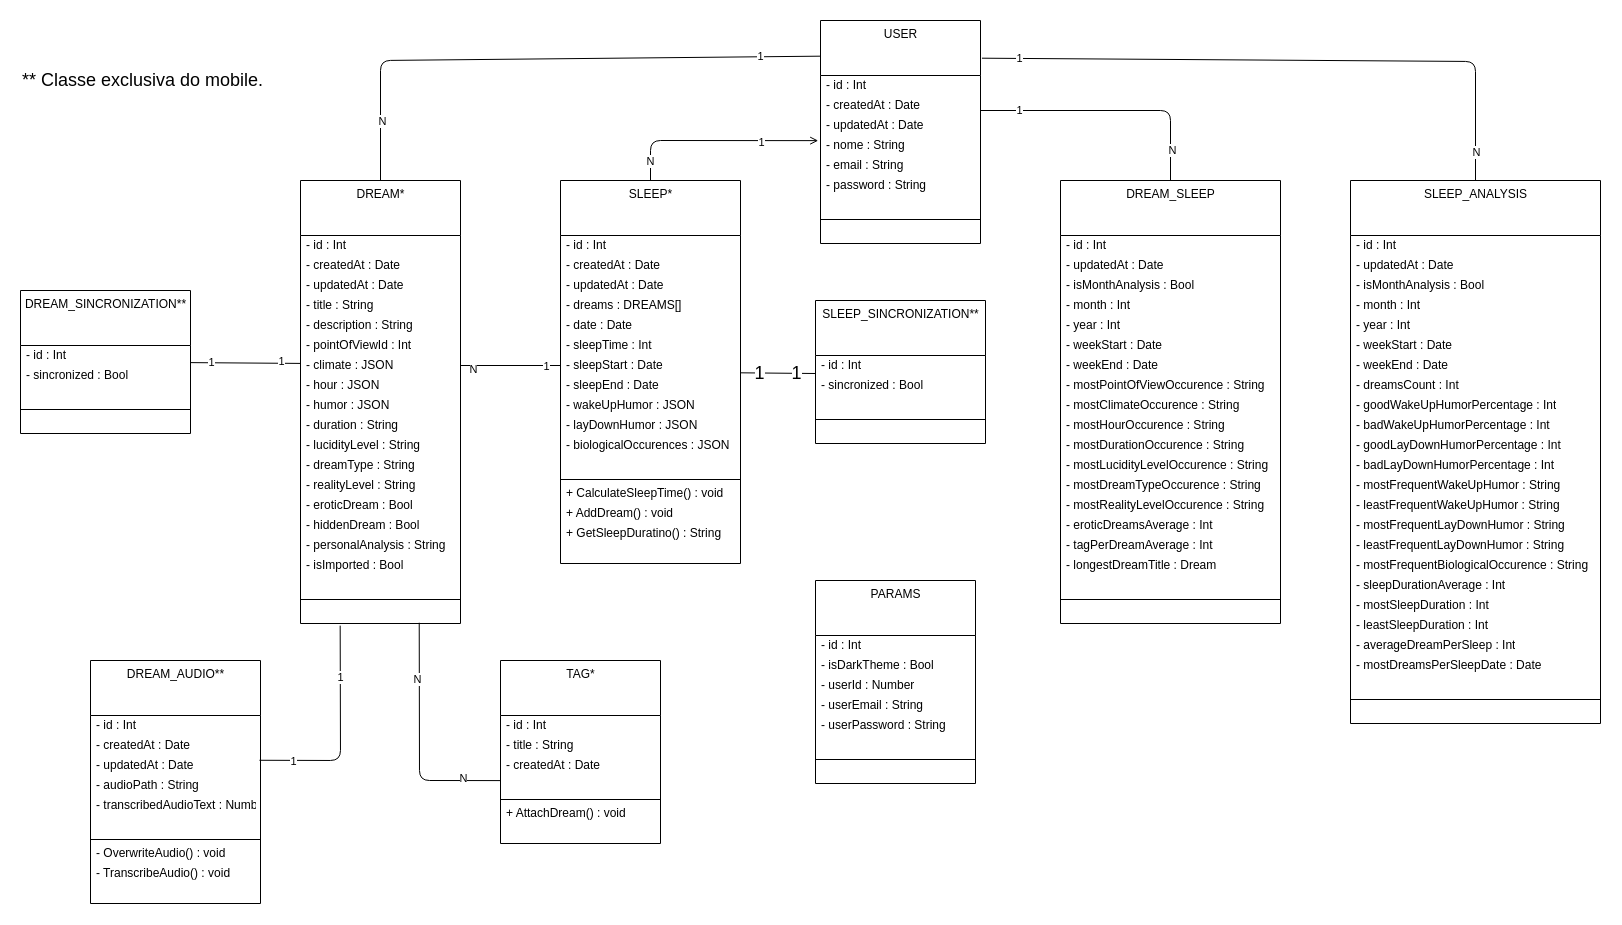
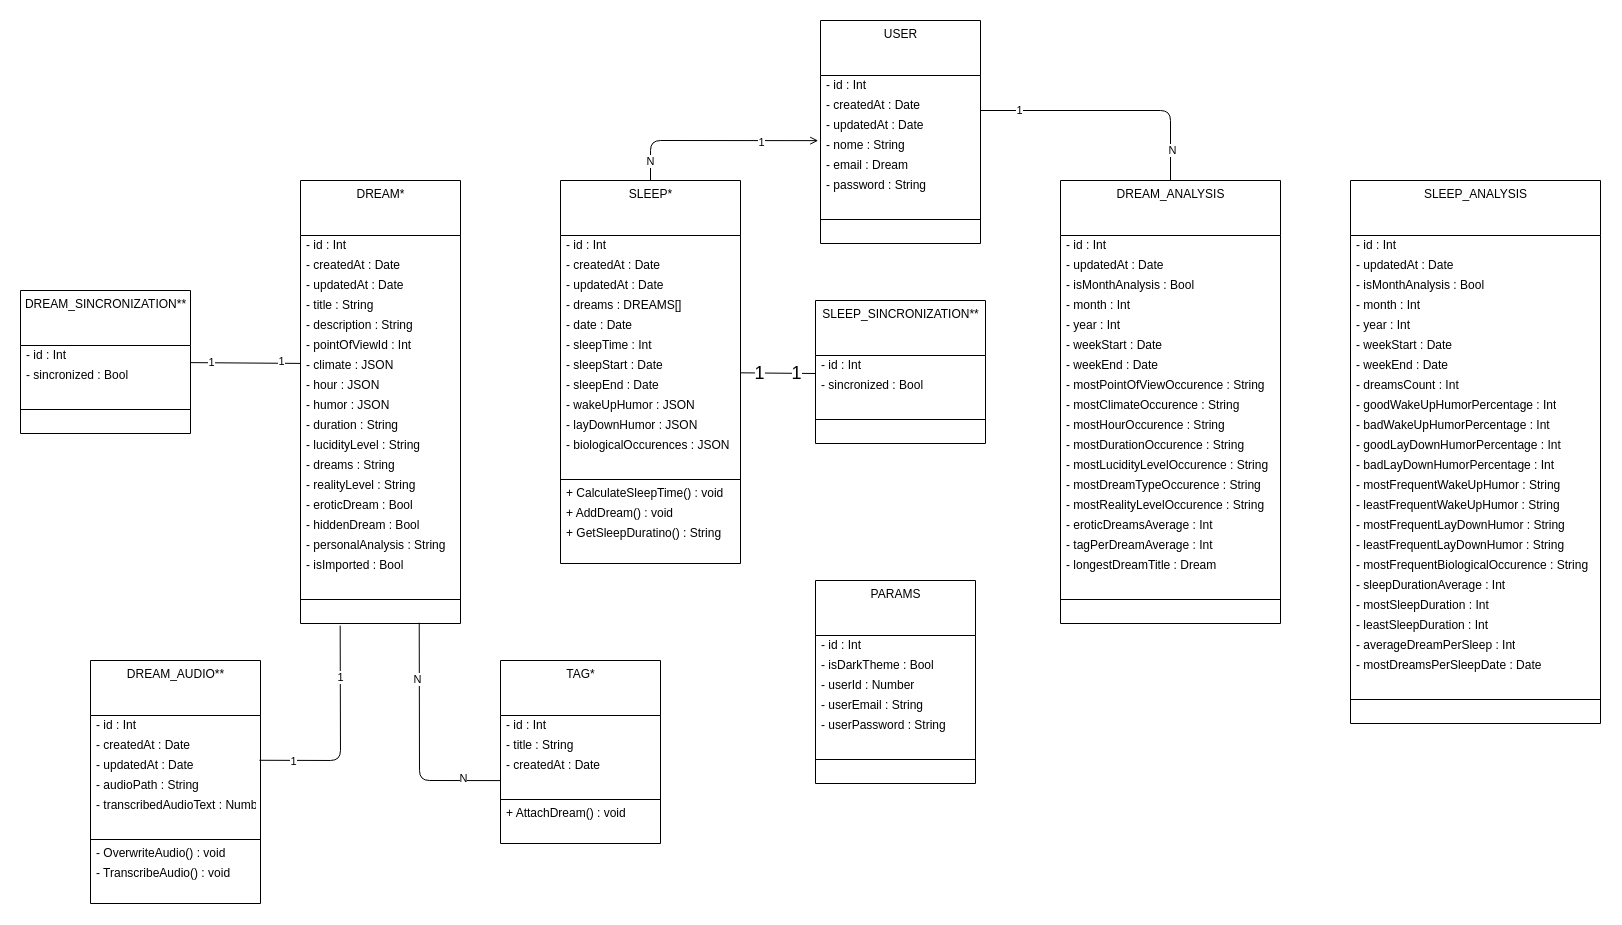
edge "USER" -- "DREAM*": removed, labels "1", "N"
edge "USER" -- "SLEEP_ANALYSIS": removed, labels "1", "N"
node "** Classe exclusiva do mobile.": removed
node "- email : String": label "- email : String" -> "- email : Dream"
node "DREAM_SLEEP": label "DREAM_SLEEP" -> "DREAM_ANALYSIS"
edge "- climate : JSON" -- "- sleepStart : Date": removed, labels "N", "1"
node "- dreamType : String": label "- dreamType : String" -> "- dreams : String"
